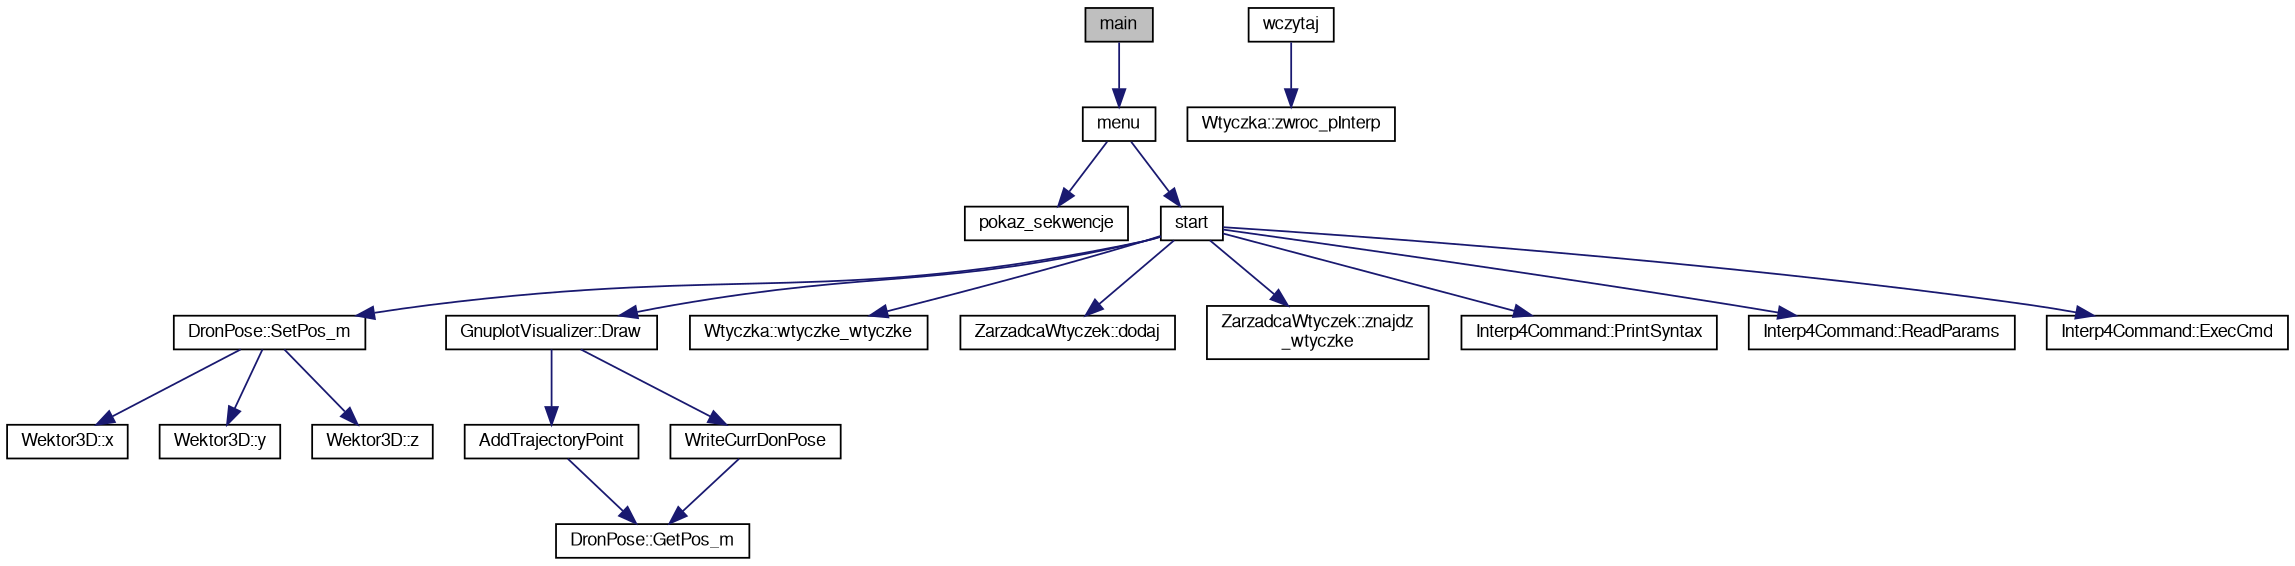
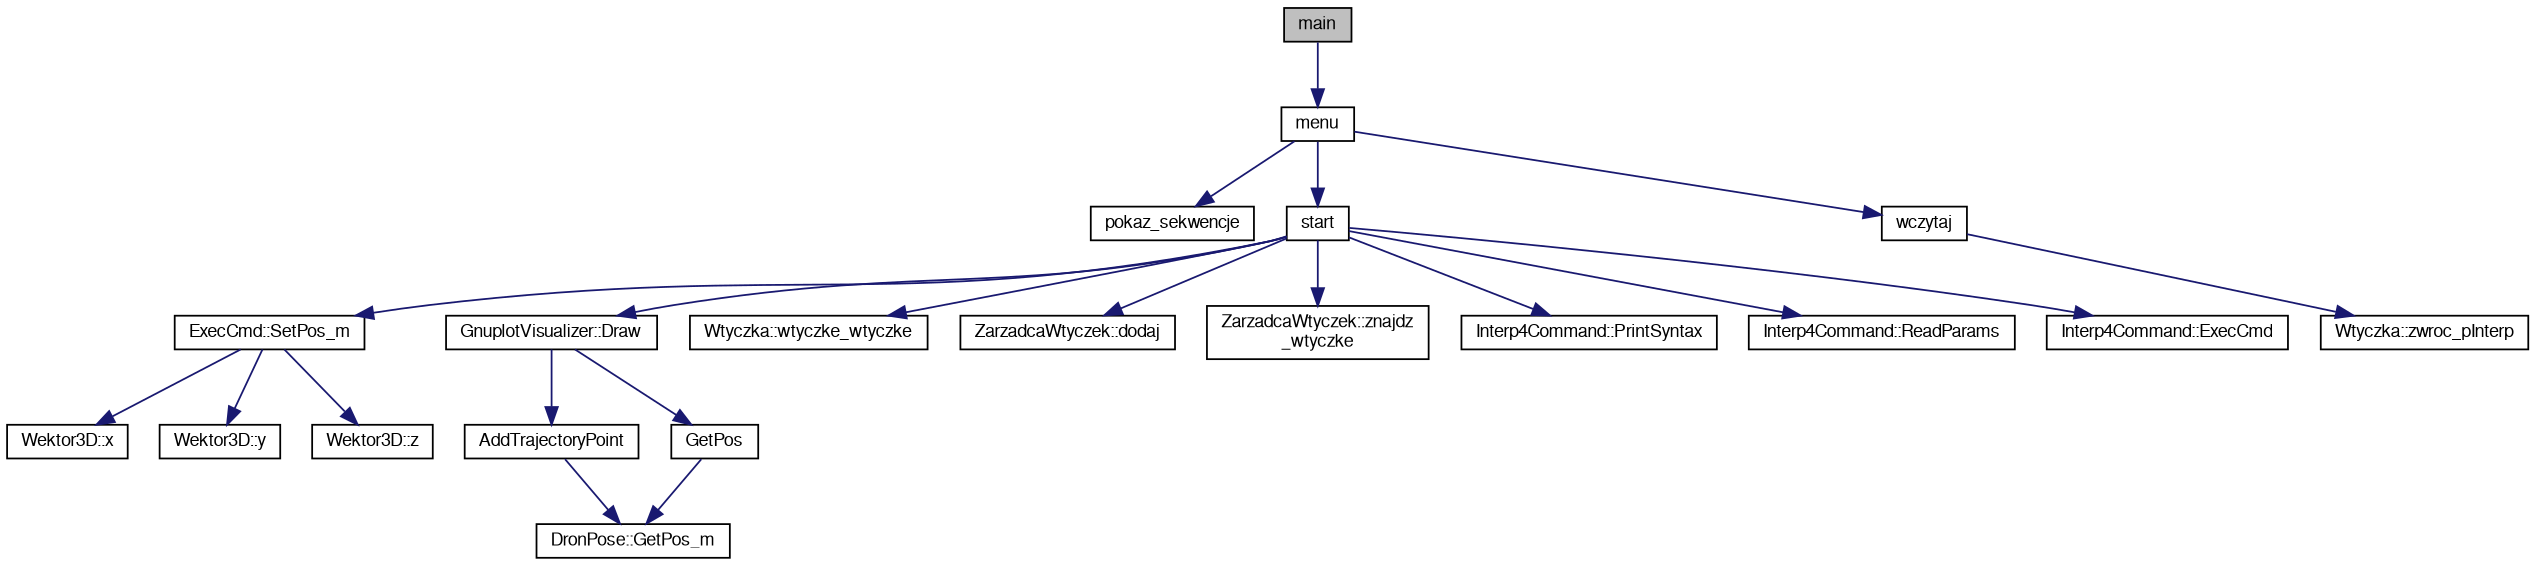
edge "menu" -> "wczytaj": added
node "DronPose::SetPos_m": label "DronPose::SetPos_m" -> "ExecCmd::SetPos_m"
node "WriteCurrDonPose": label "WriteCurrDonPose" -> "GetPos"
